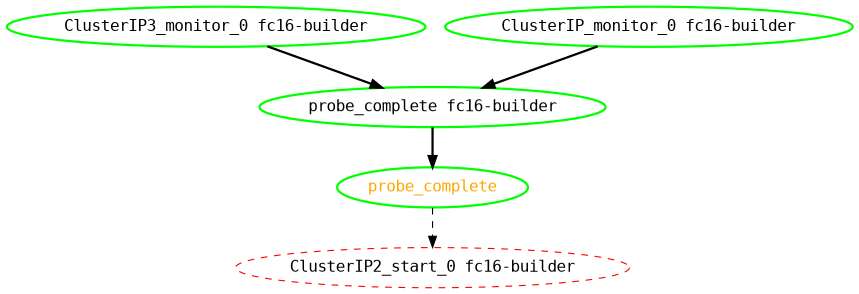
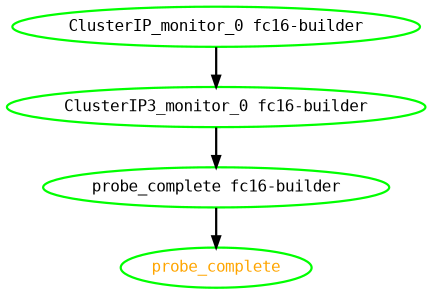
edge "ClusterIP_monitor_0 fc16-builder" -> "probe_complete fc16-builder": now "ClusterIP_monitor_0 fc16-builder" -> "ClusterIP3_monitor_0 fc16-builder"
node "ClusterIP2_start_0 fc16-builder": removed
